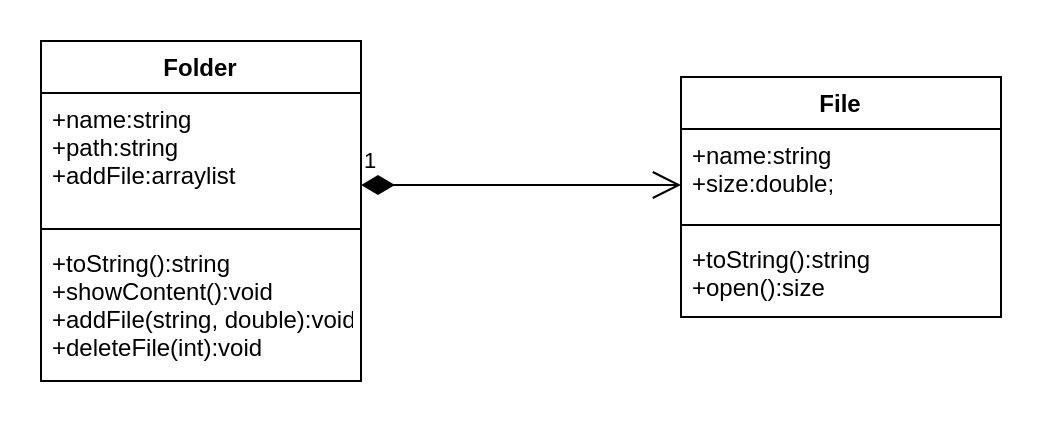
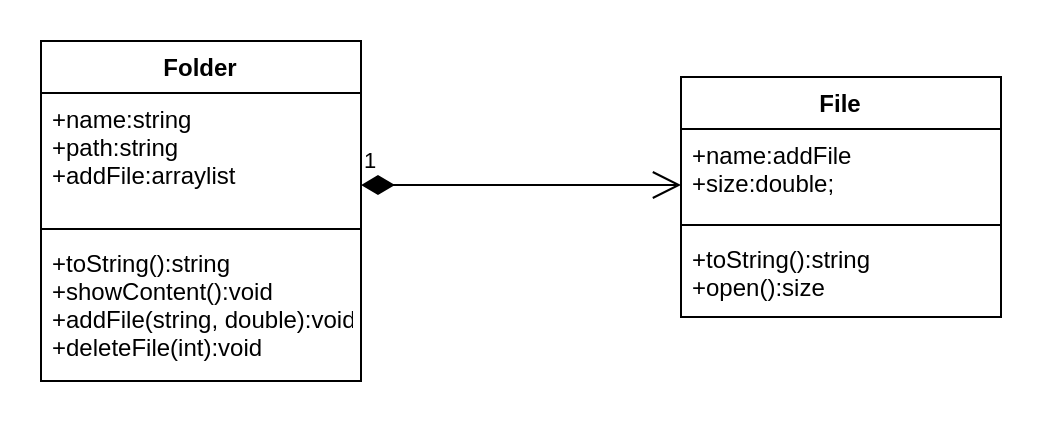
node "+name:string +size:double;": label "+name:string +size:double;" -> "+name:addFile +size:double;"
